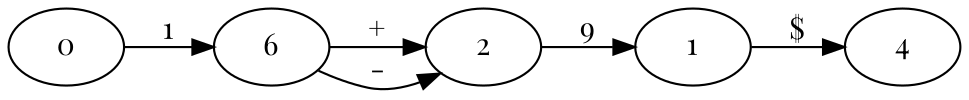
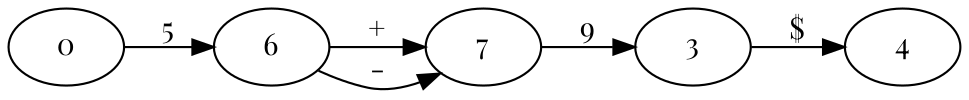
edge "0" -> "6": label "1" -> "5"
node "2": label "2" -> "7"
node "1": label "1" -> "3"
